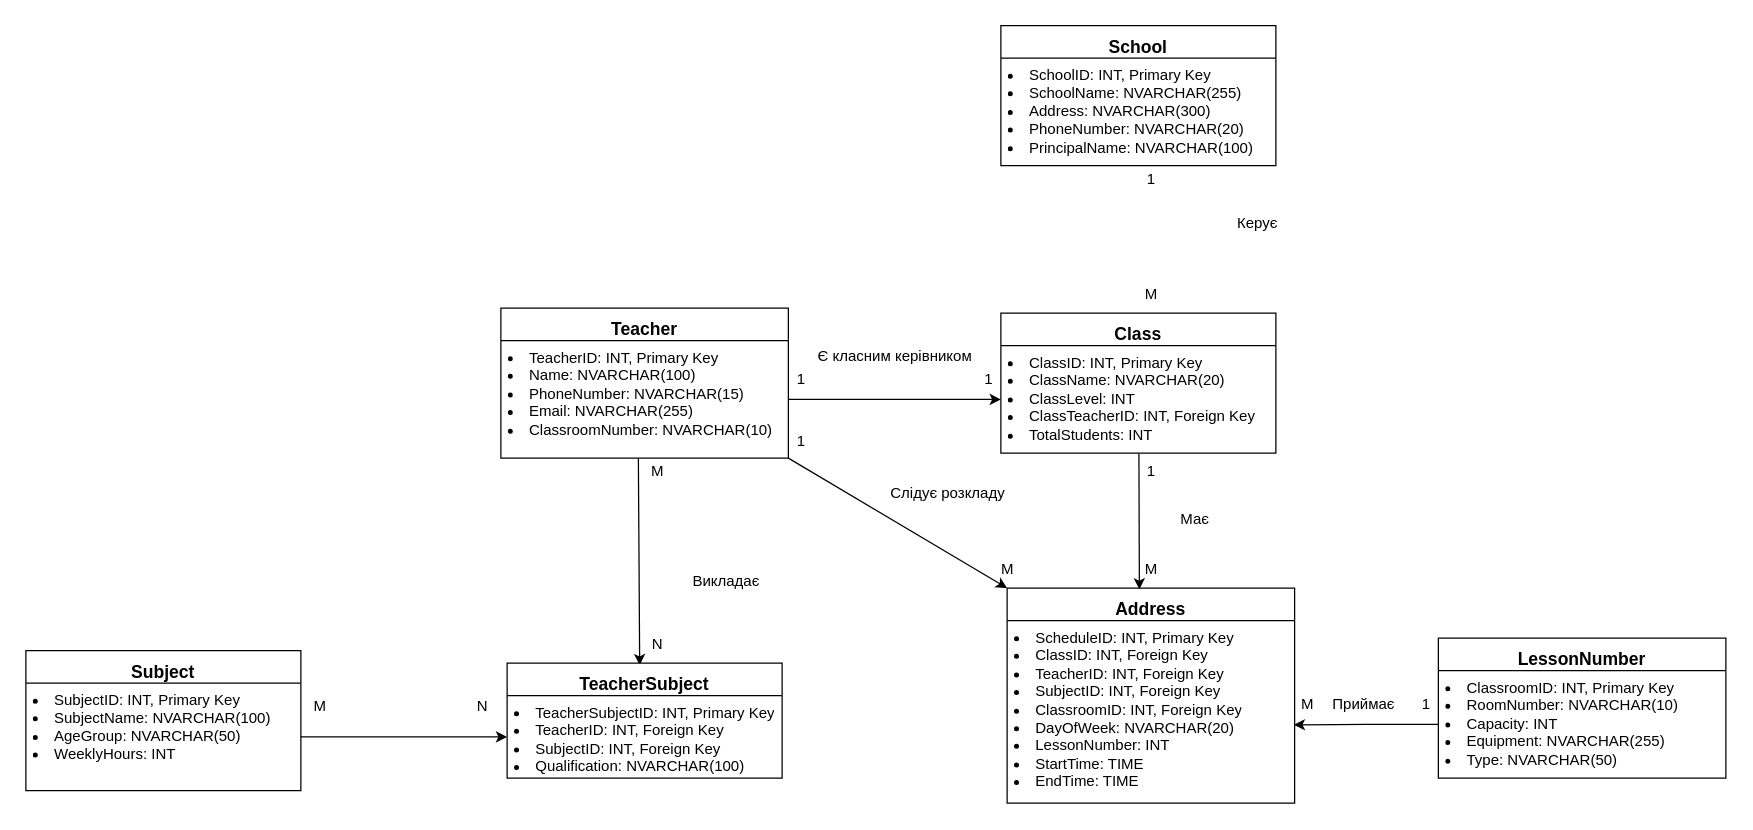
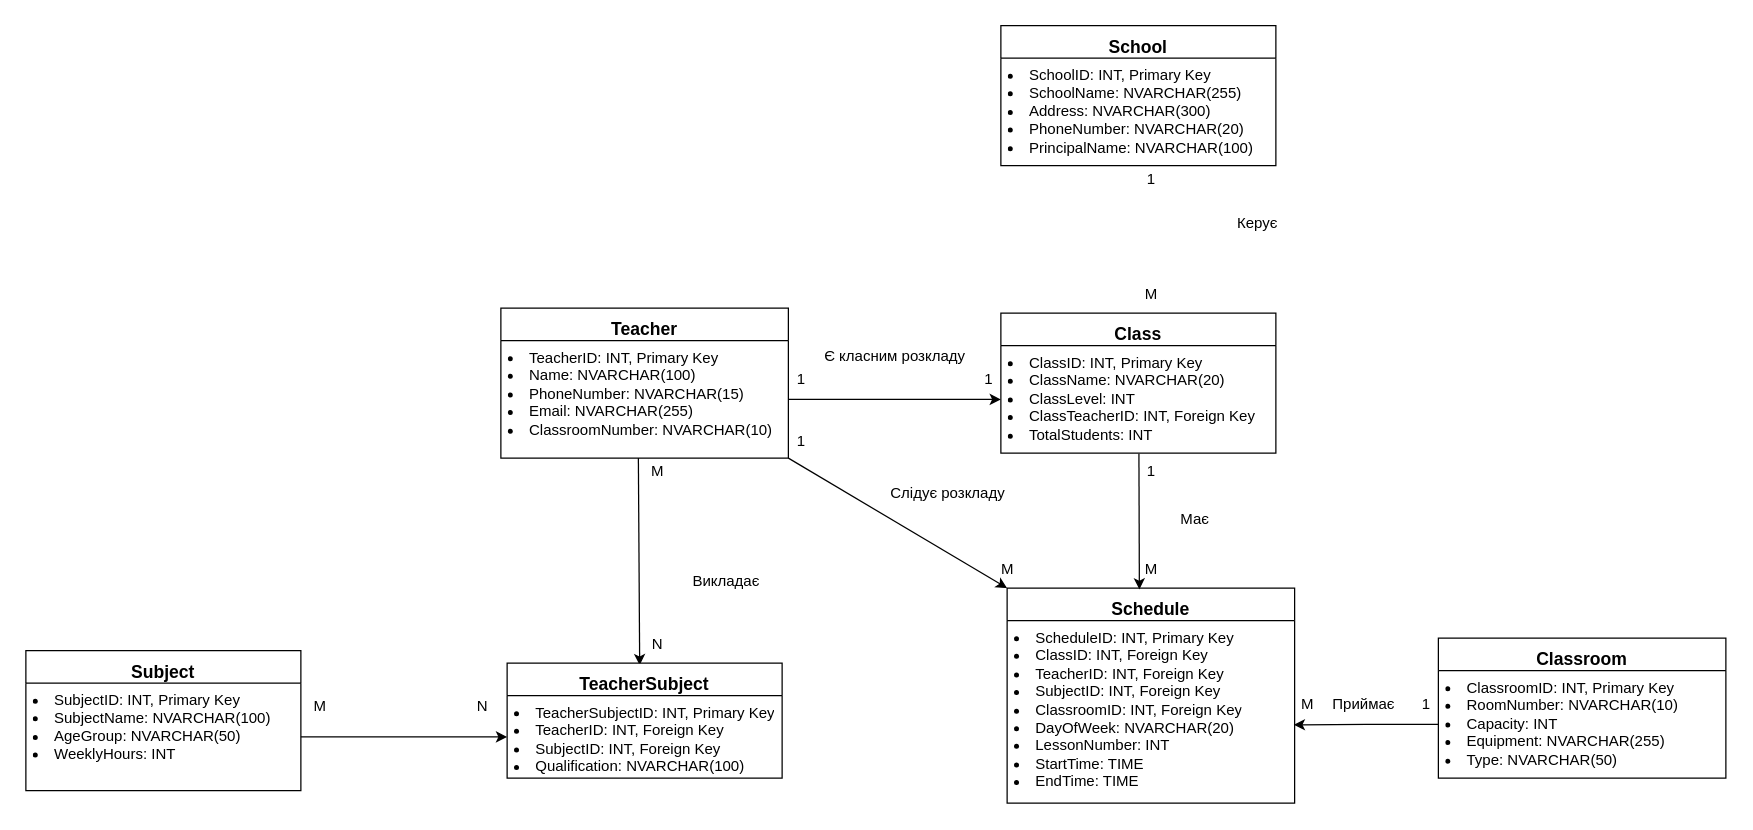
node "Є класним керівником": label "Є класним керівником" -> "Є класним розкладу"
node "Address": label "Address" -> "Schedule"
node "LessonNumber": label "LessonNumber" -> "Classroom"
